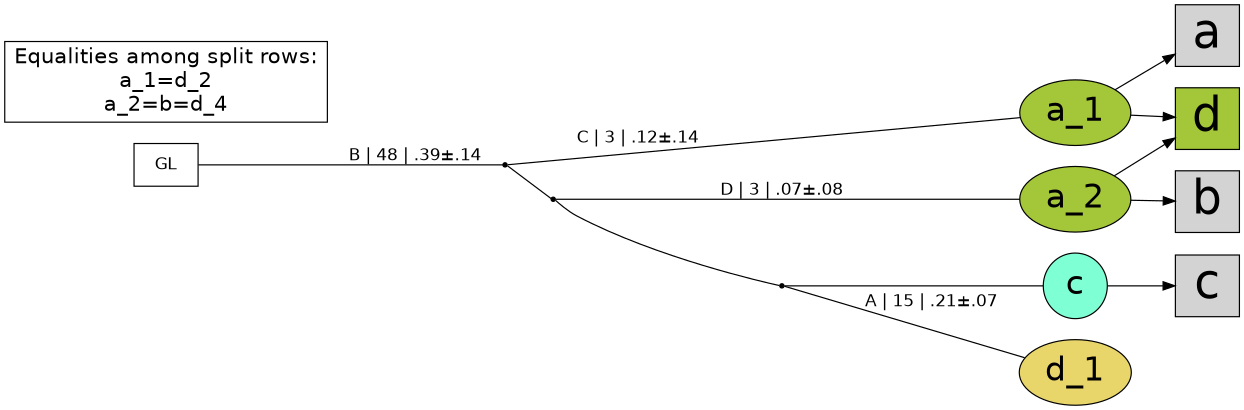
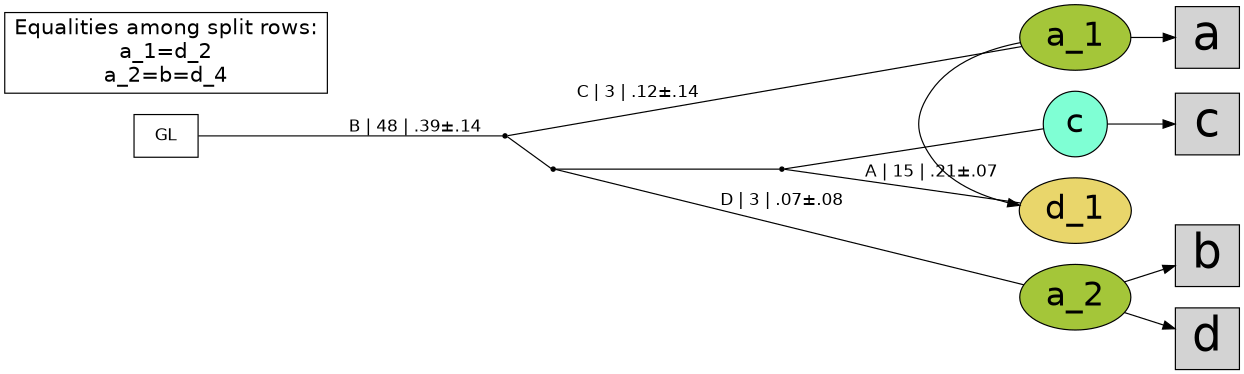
edge "a_1" -> "d": now "a_1" -> "d_1"
node "d": fillcolor #a4c639 -> lightgrey
